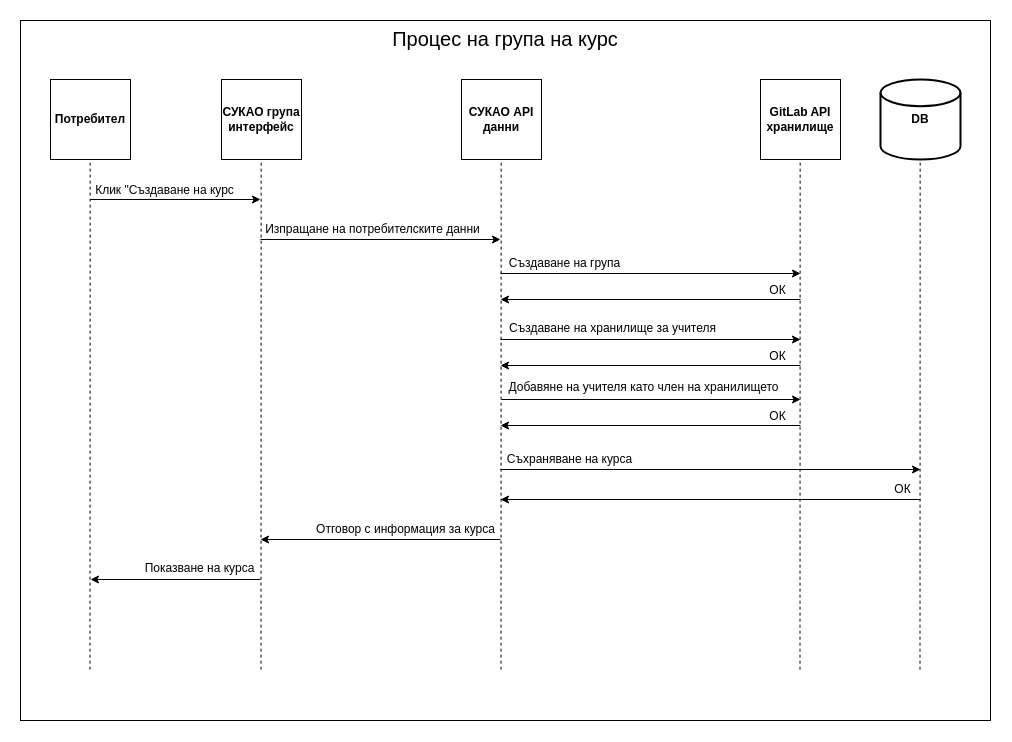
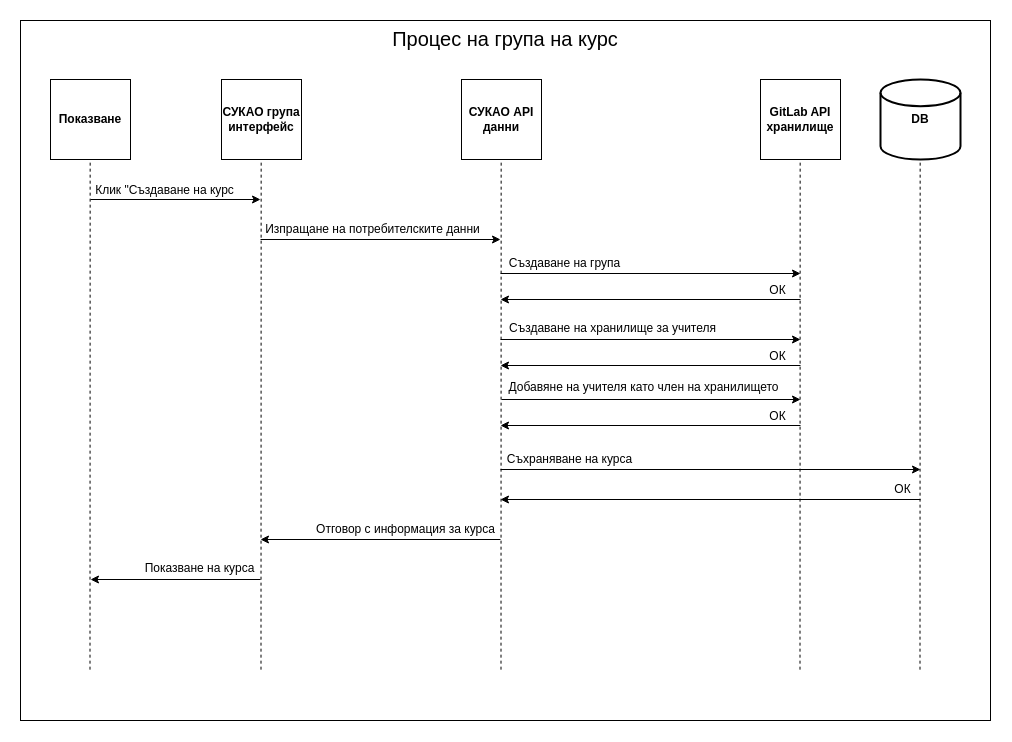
node "Потребител": label "Потребител" -> "Показване"
